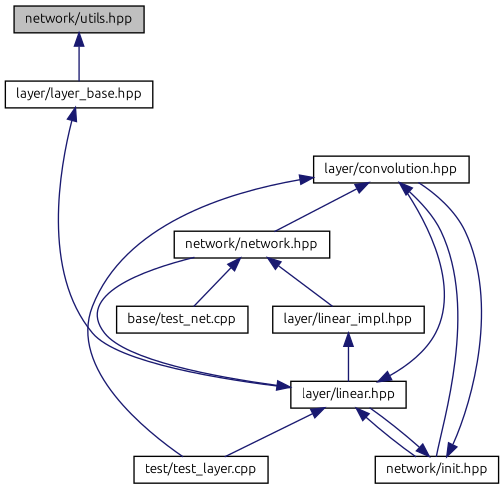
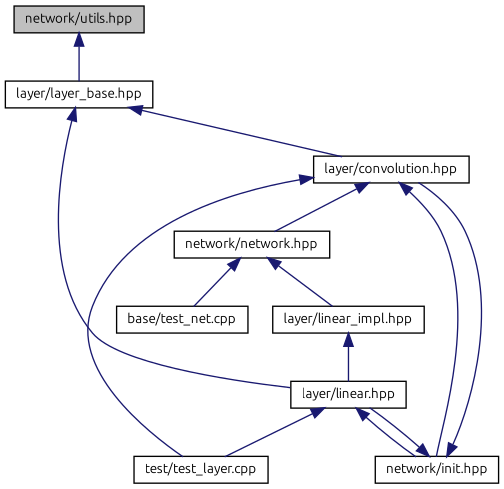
edge "layer/convolution.hpp" -> "layer/linear.hpp": now "layer/convolution.hpp" -> "layer/layer_base.hpp"
edge "network/network.hpp" -> "layer/linear.hpp": removed
